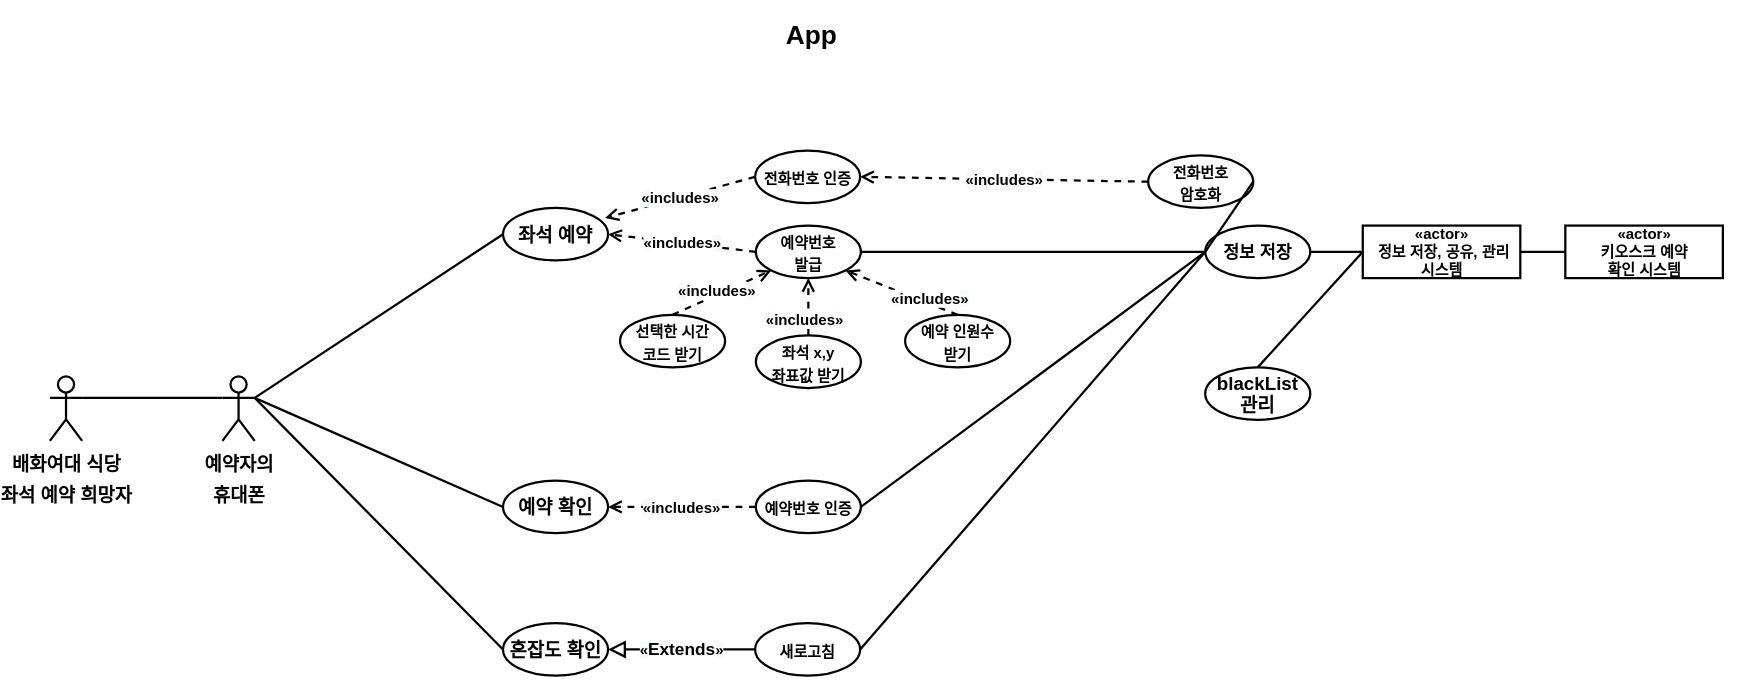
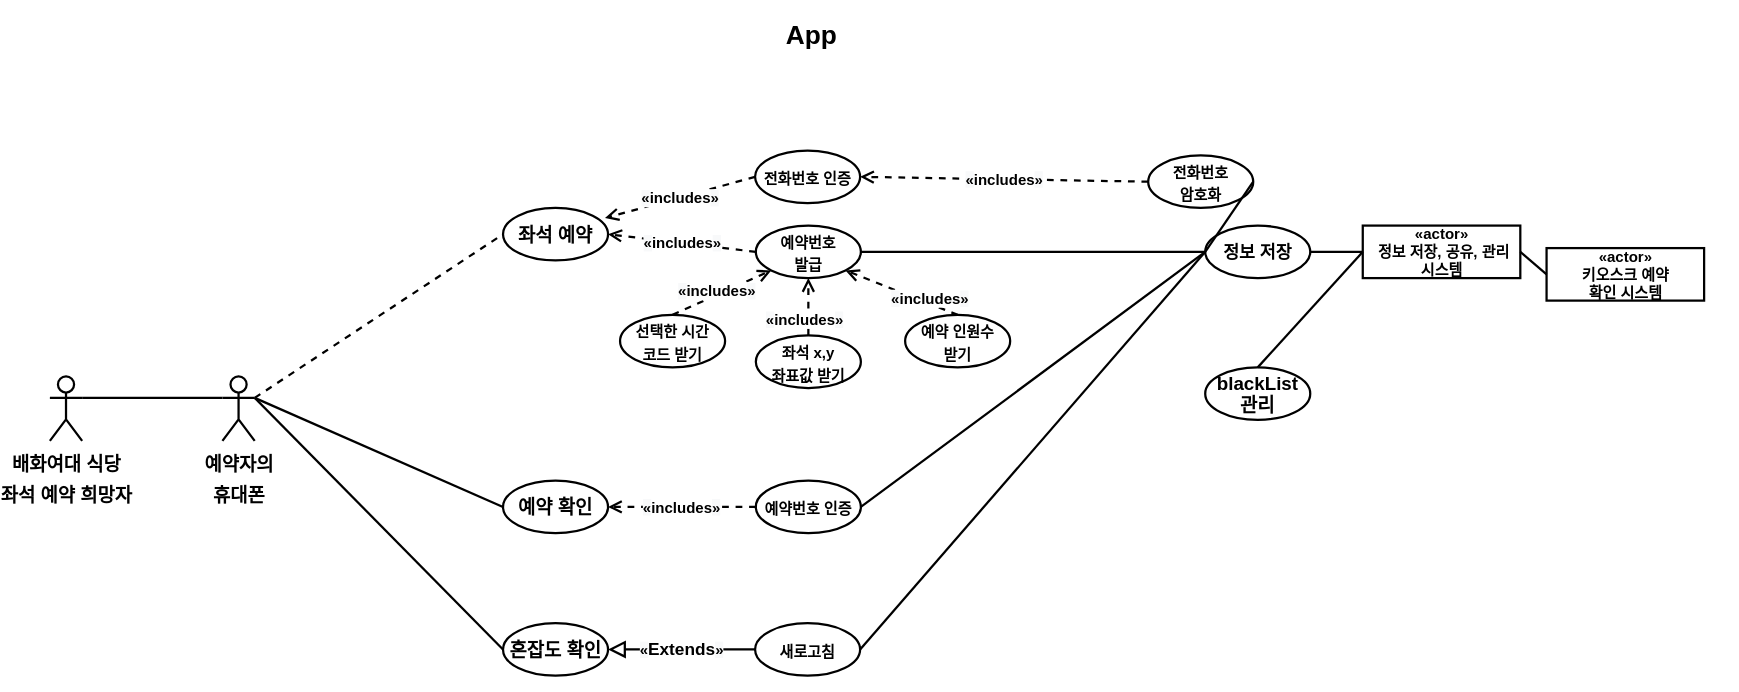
node "«actor» 키오스크 예약 확인 시스템": moved (1644, 252) -> (1625, 274)
edge "좌석 예약" -- "예약자의 휴대폰": style solid -> dashed
